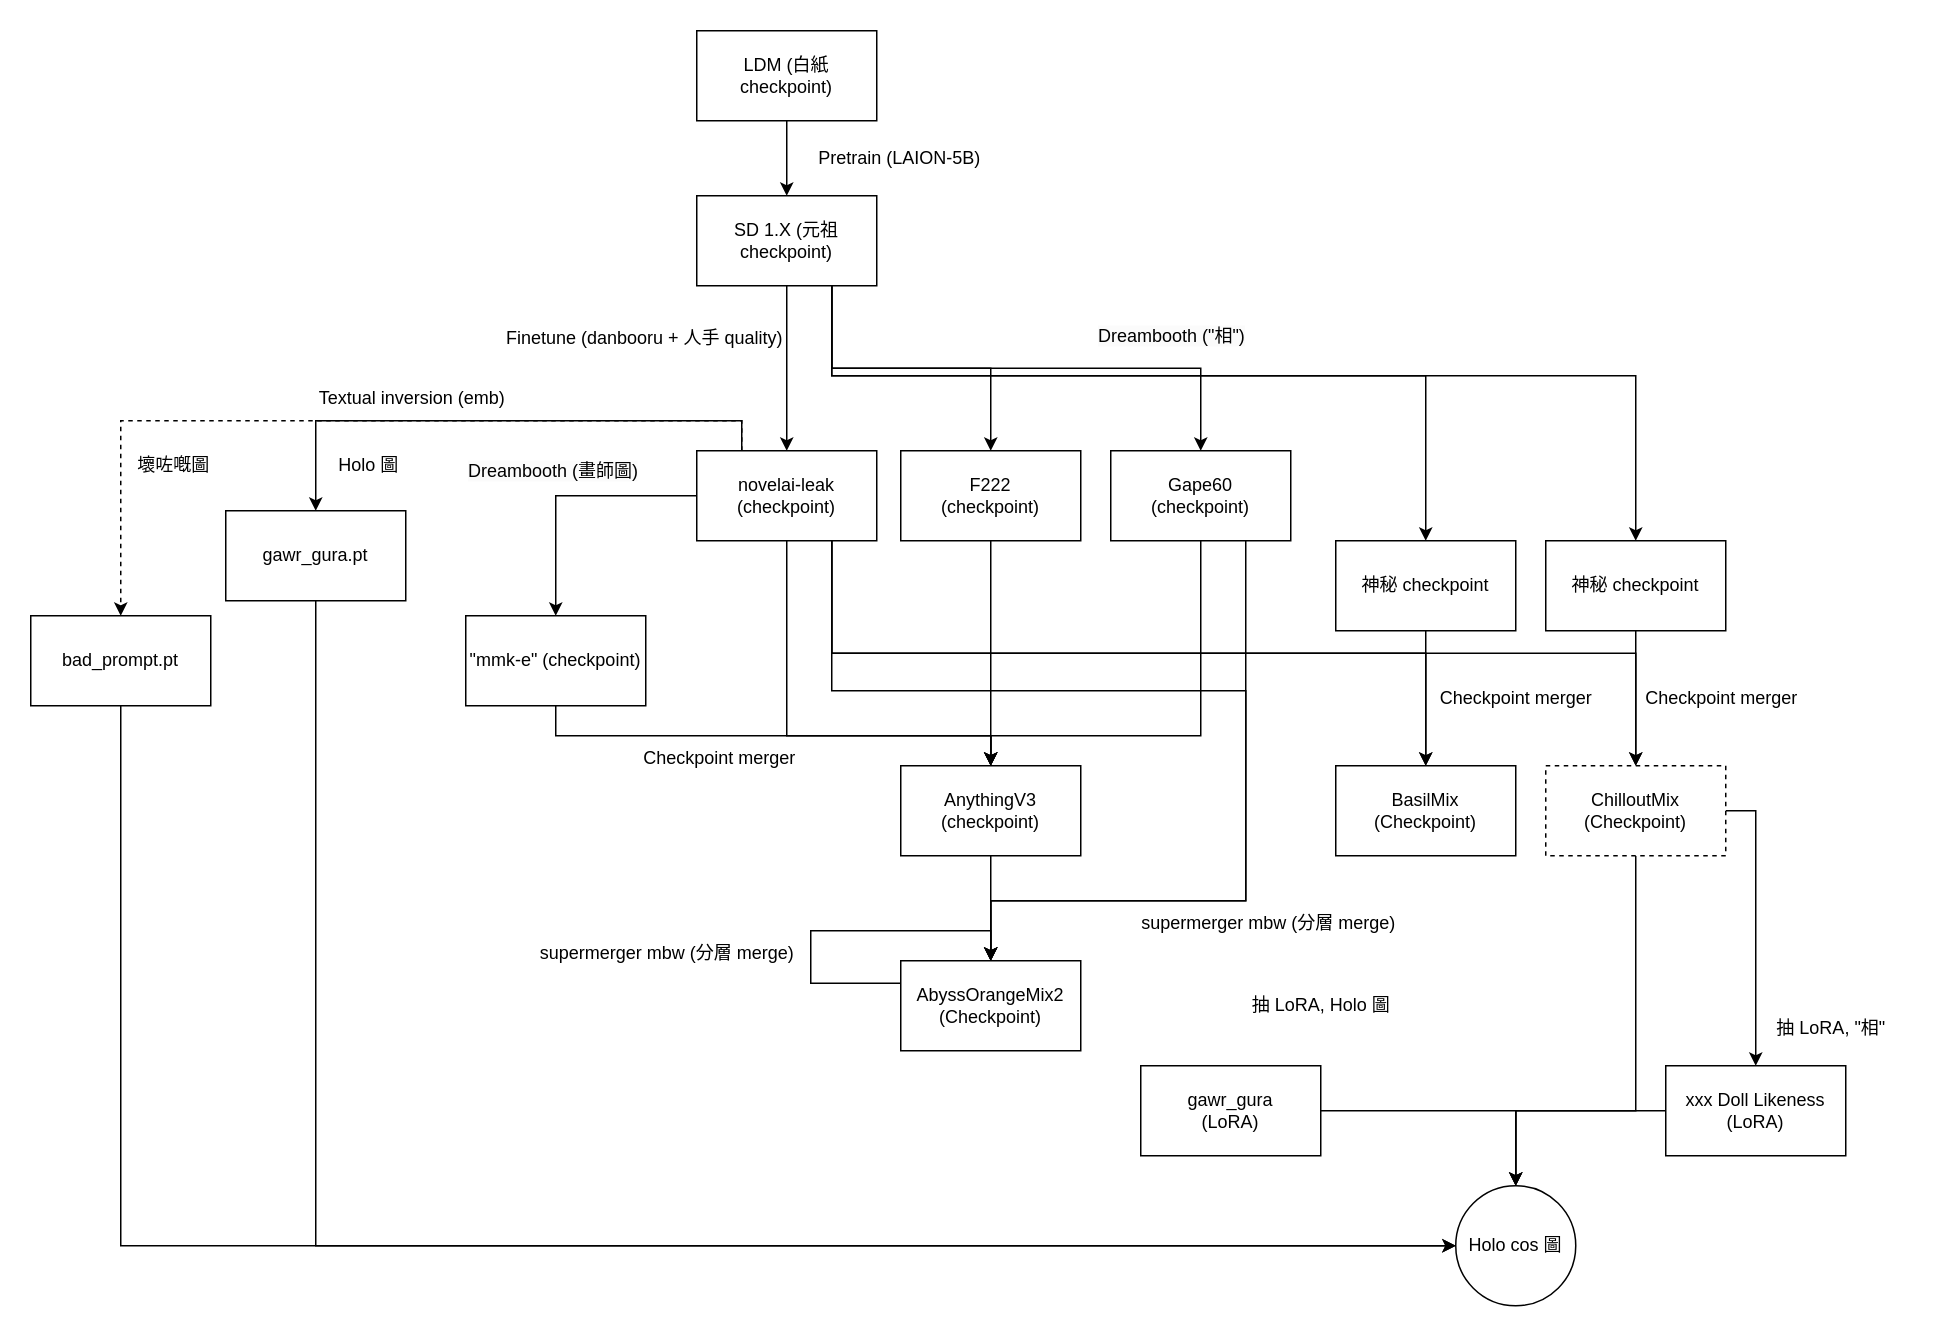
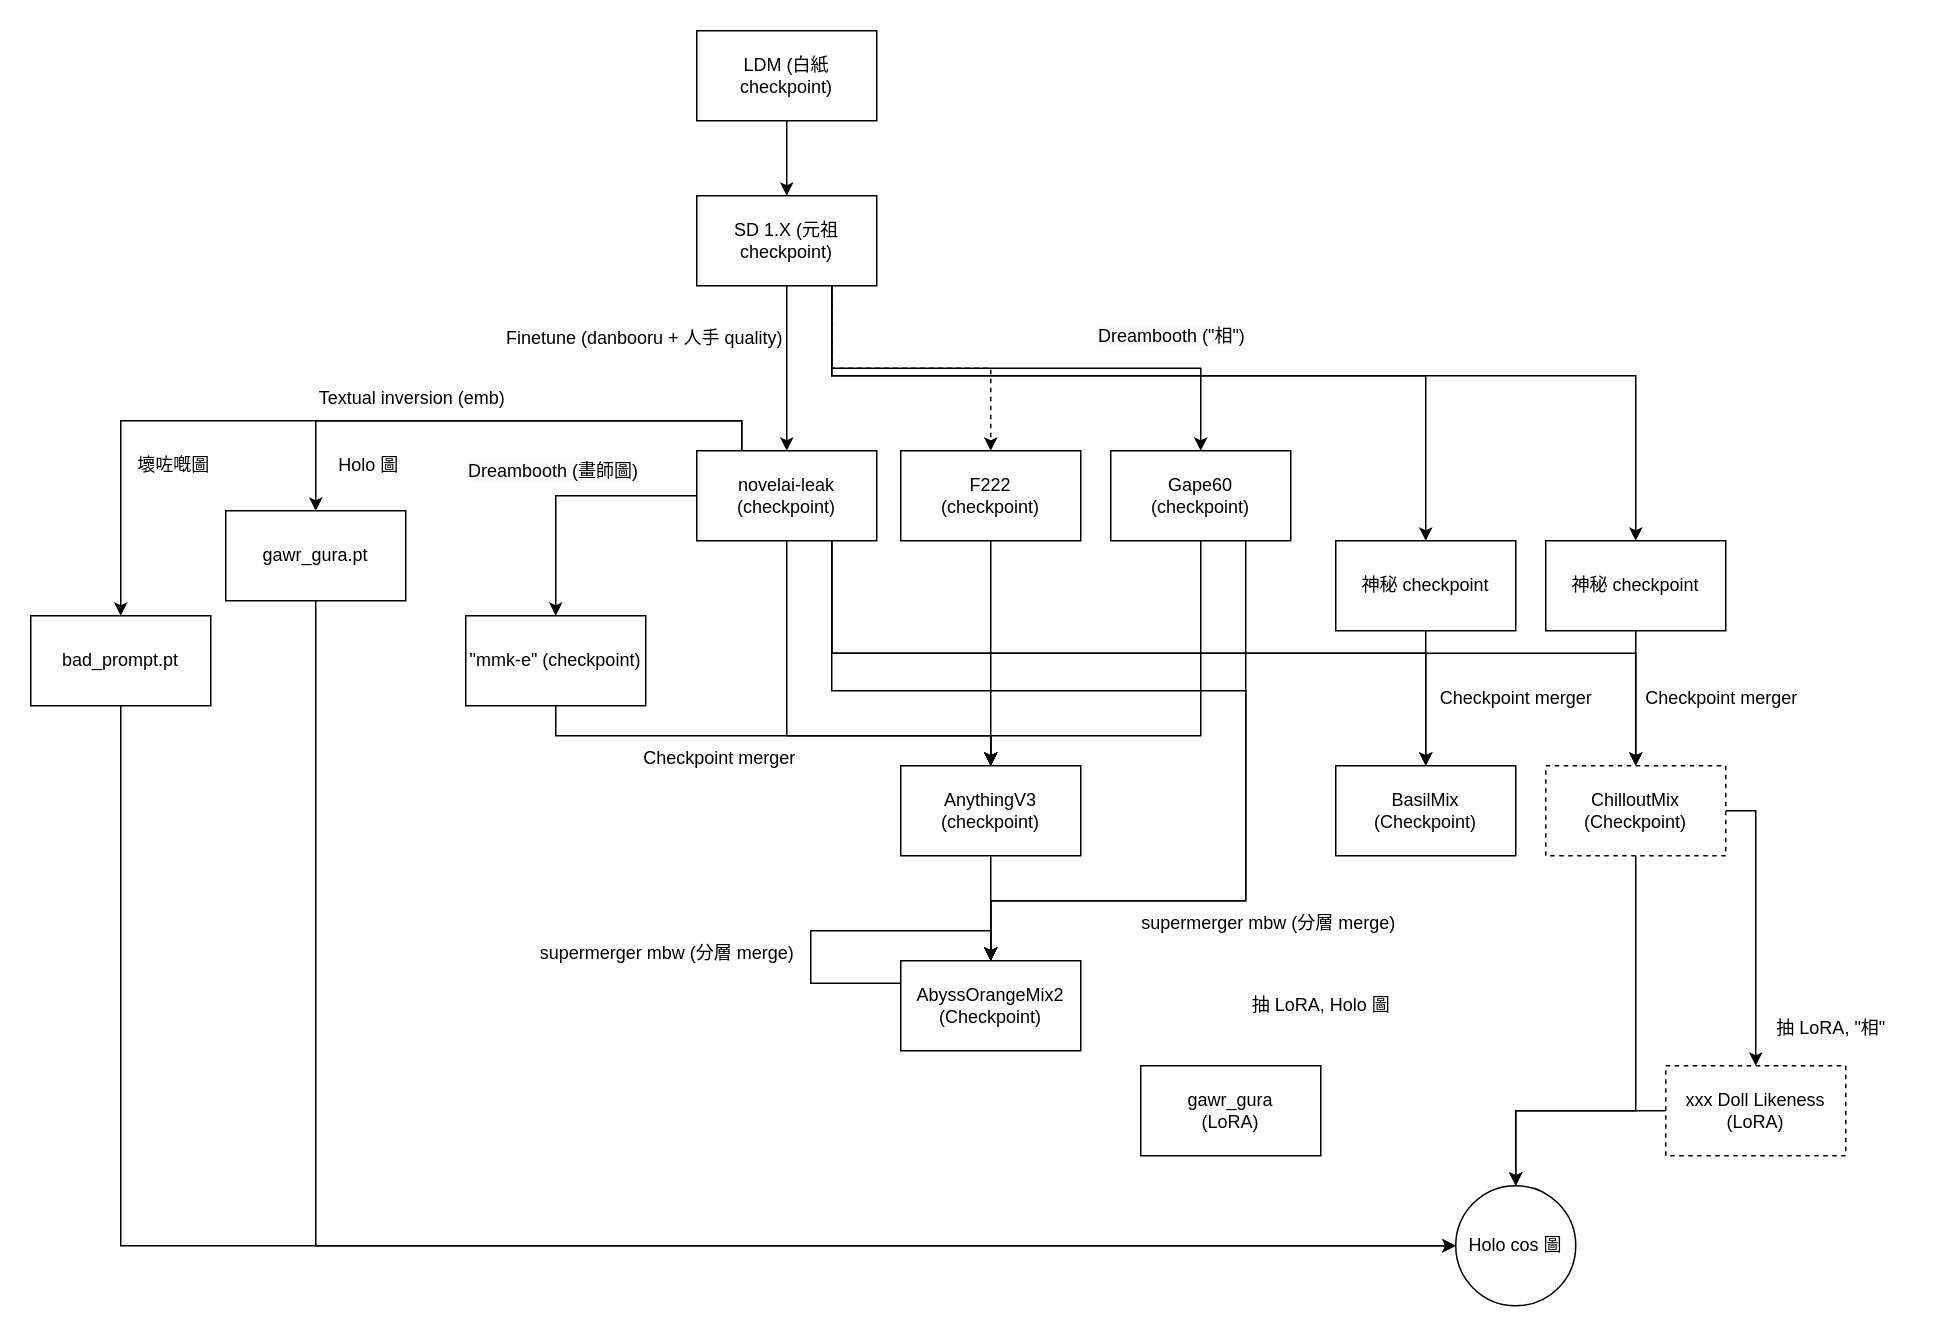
node "Pretrain (LAION-5B)": removed
edge "SD 1.X (元祖 checkpoint)" -> "F222 (checkpoint)": style solid -> dashed
edge "novelai-leak (checkpoint)" -> "bad_prompt.pt": style dashed -> solid
edge "gawr_gura (LoRA)" -> "Holo cos 圖": removed
node "xxx Doll Likeness (LoRA)": style solid -> dashed
